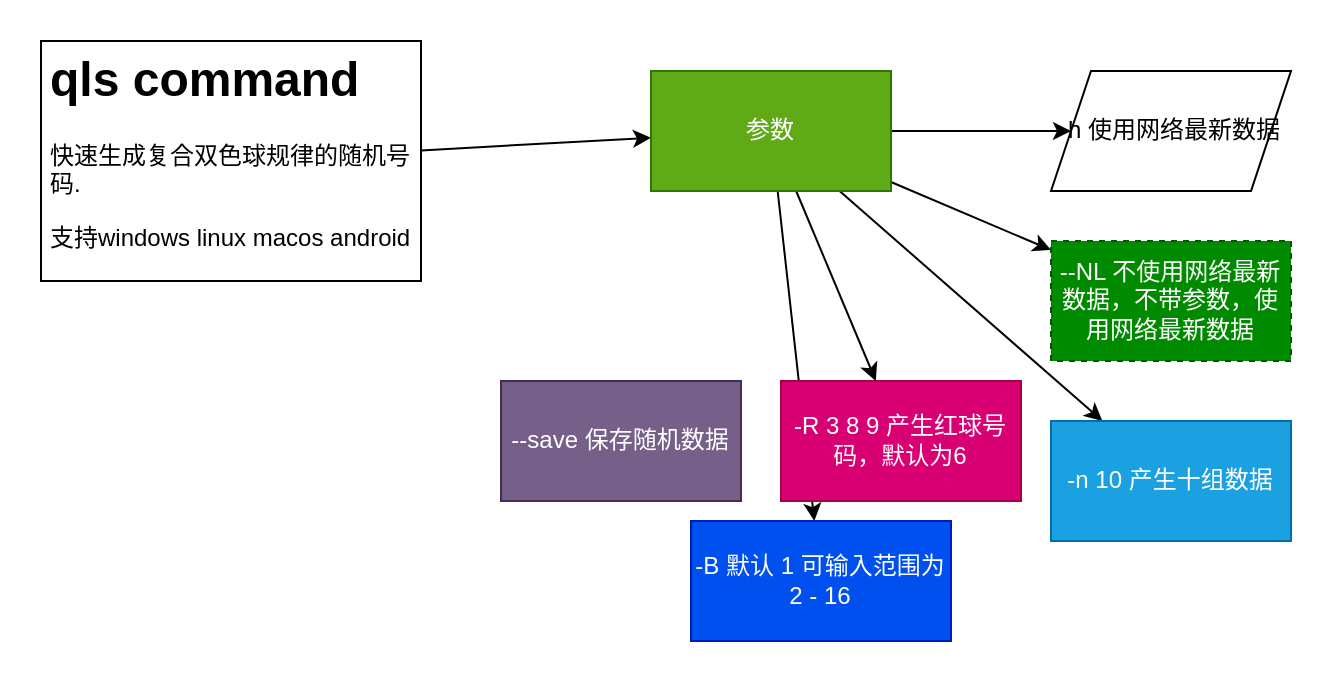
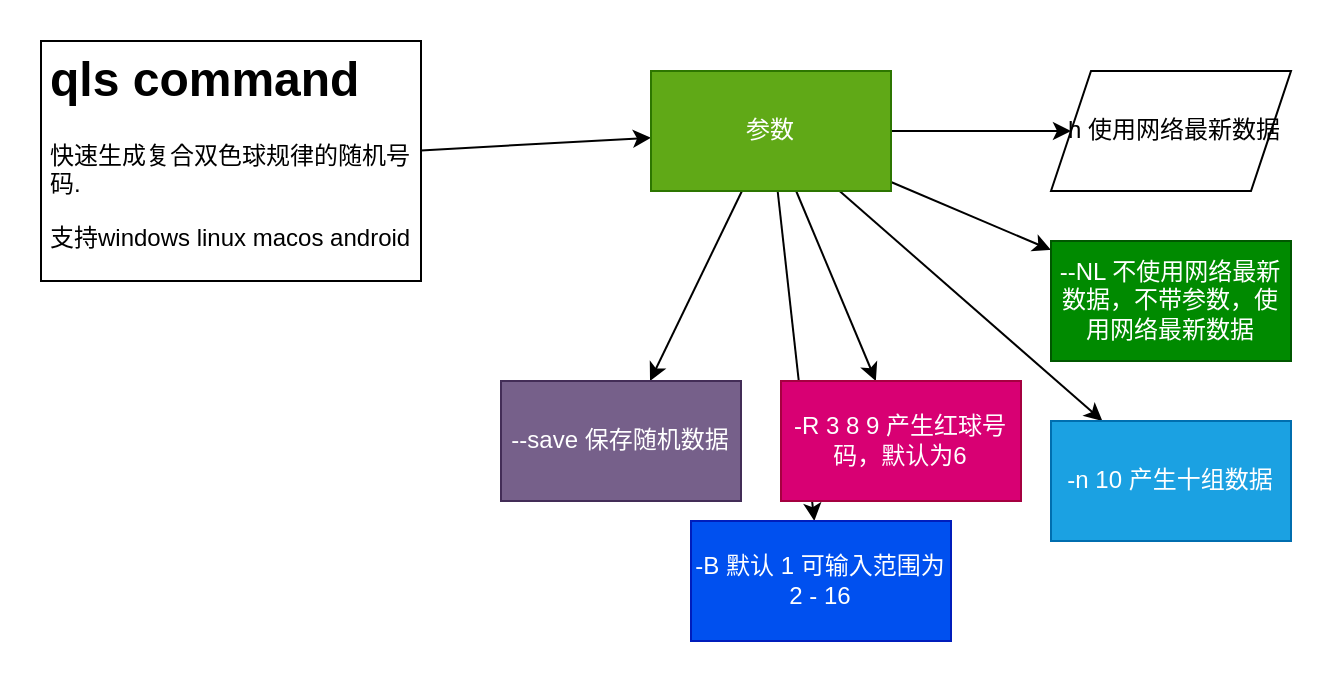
edge "参数" -> "--save 保存随机数据": added
node "--NL 不使用网络最新数据，不带参数，使用网络最新数据": style dashed -> solid
